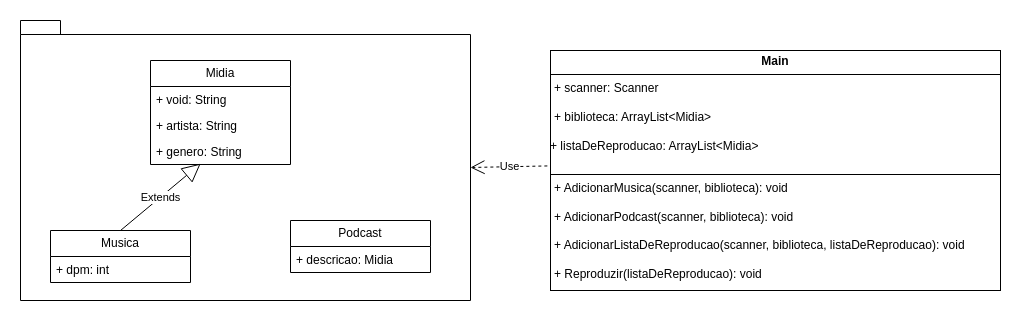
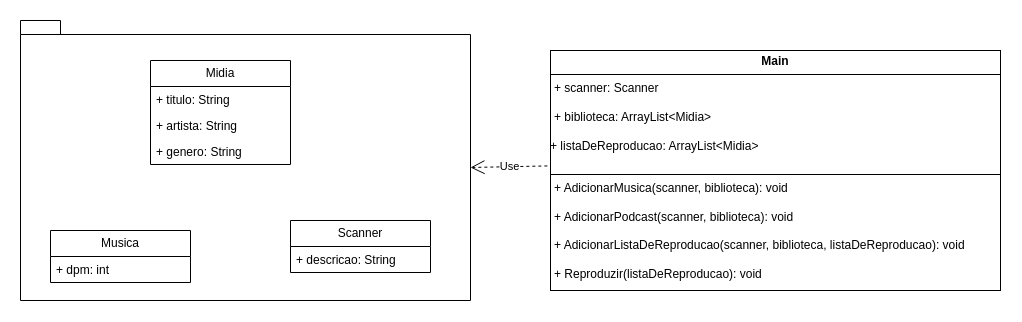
node "+ void: String": label "+ void: String" -> "+ titulo: String"
edge "Musica" -> "+ genero: String": removed, label "Extends"
node "Podcast": label "Podcast" -> "Scanner"
node "+ descricao: Midia": label "+ descricao: Midia" -> "+ descricao: String"
